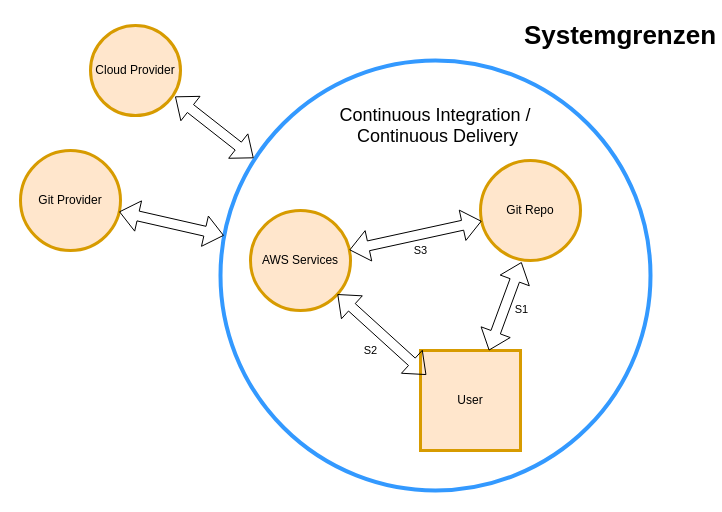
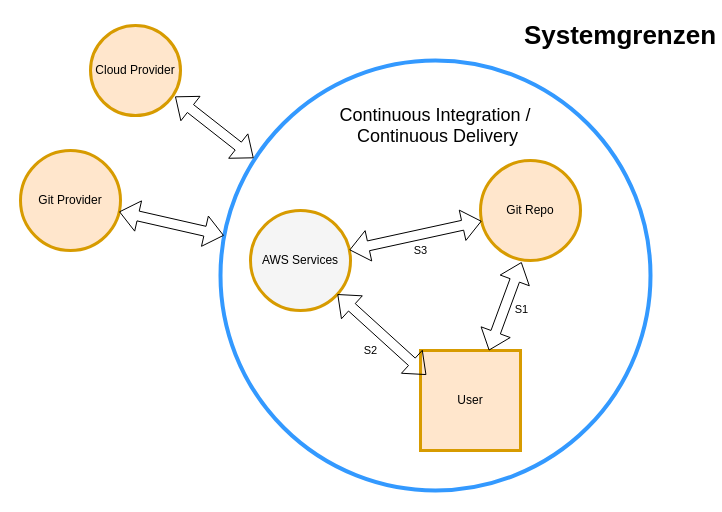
node "AWS Services": fillcolor #ffe6cc -> #f5f5f5
